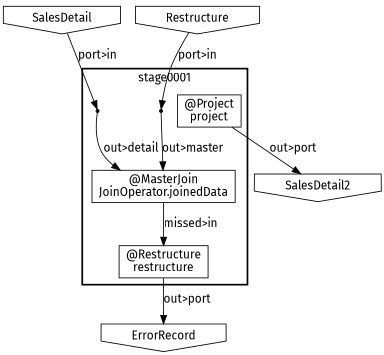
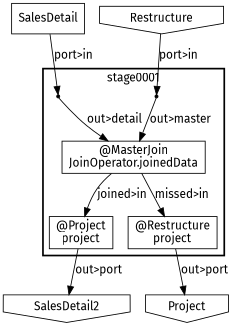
node "SalesDetail": shape invhouse -> box
edge "@MasterJoin JoinOperator.joinedData" -> "@Project project": added, label "joined>in"
node "@Restructure restructure": label "@Restructure restructure" -> "@Restructure project"
node "ErrorRecord": label "ErrorRecord" -> "Project"
